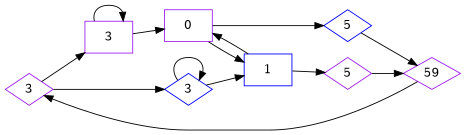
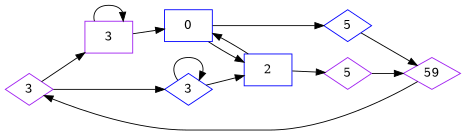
node "0": color purple -> blue
node "1": label "1" -> "2"
